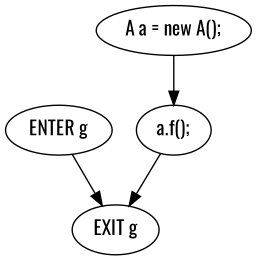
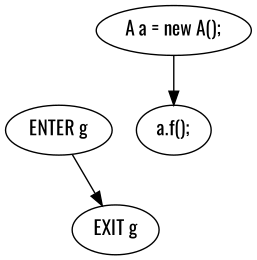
edge "a.f();" -> "EXIT g": removed
